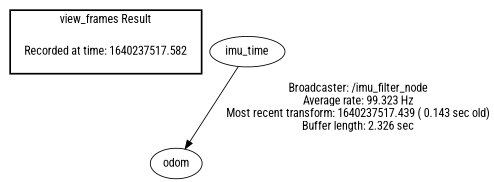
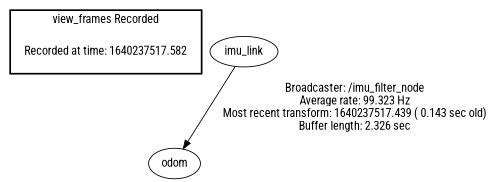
cluster "view_frames Result": label "view_frames Result" -> "view_frames Recorded"
node "imu_time": label "imu_time" -> "imu_link"
